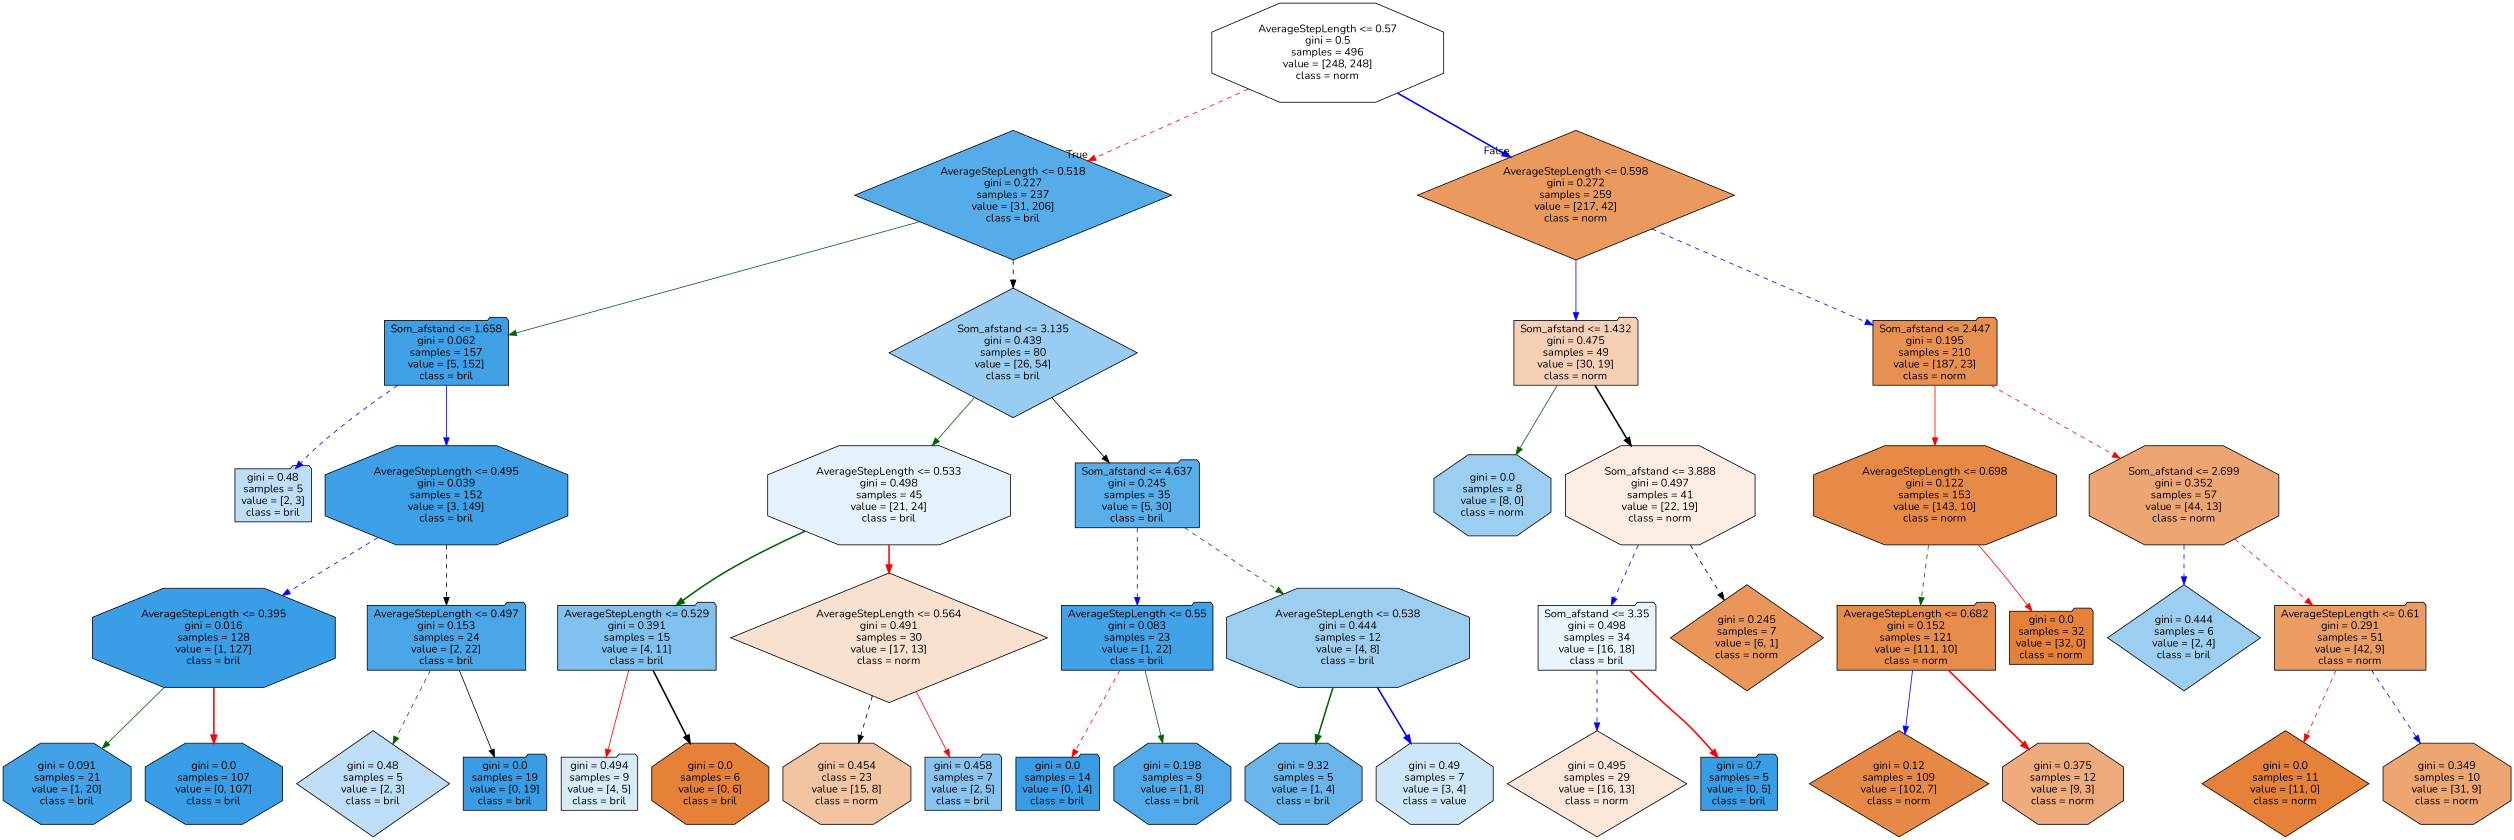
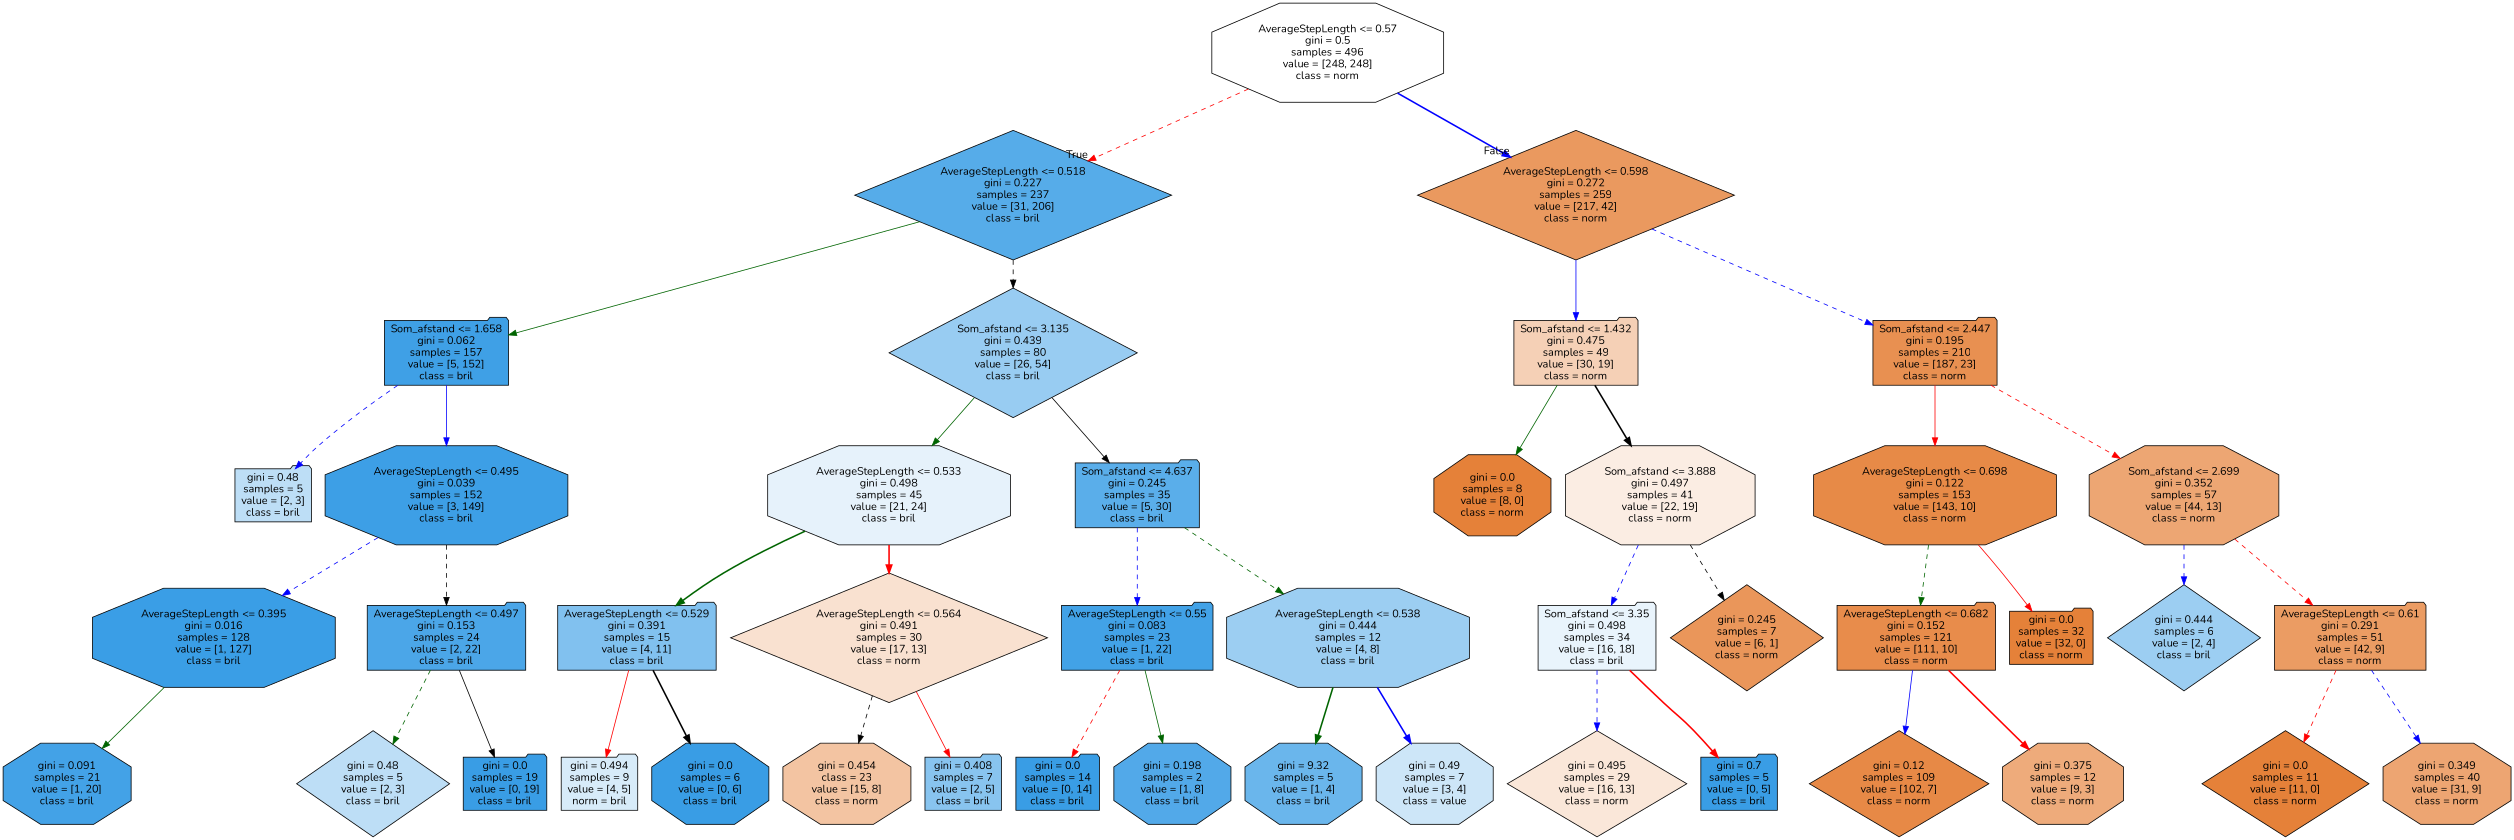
node "gini = 0.0 samples = 8 value = [8, 0] class = norm": fillcolor #399de57f -> #e58139ff
node "gini = 0.0 samples = 107 value = [0, 107] class = bril": removed
node "gini = 0.494 samples = 9 value = [4, 5] class = bril": label "gini = 0.494 samples = 9 value = [4, 5] class = bril" -> "gini = 0.494 samples = 9 value = [4, 5] norm = bril"
node "gini = 0.0 samples = 6 value = [0, 6] class = bril": fillcolor #e58139ff -> #399de5ff
node "gini = 0.458 samples = 7 value = [2, 5] class = bril": label "gini = 0.458 samples = 7 value = [2, 5] class = bril" -> "gini = 0.408 samples = 7 value = [2, 5] class = bril"
node "gini = 0.198 samples = 9 value = [1, 8] class = bril": label "gini = 0.198 samples = 9 value = [1, 8] class = bril" -> "gini = 0.198 samples = 2 value = [1, 8] class = bril"
node "gini = 0.349 samples = 10 value = [31, 9] class = norm": label "gini = 0.349 samples = 10 value = [31, 9] class = norm" -> "gini = 0.349 samples = 40 value = [31, 9] class = norm"
